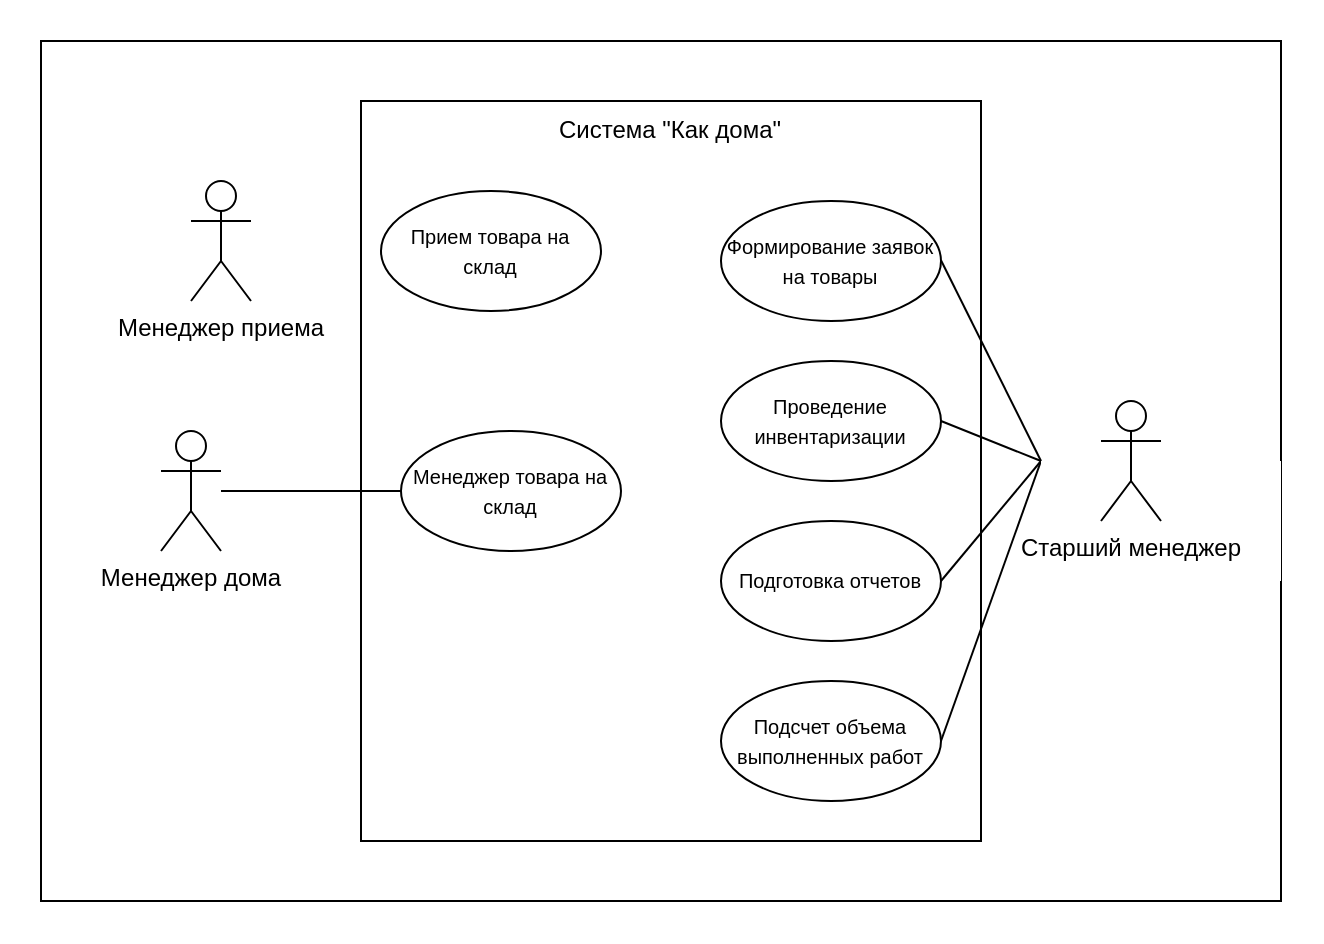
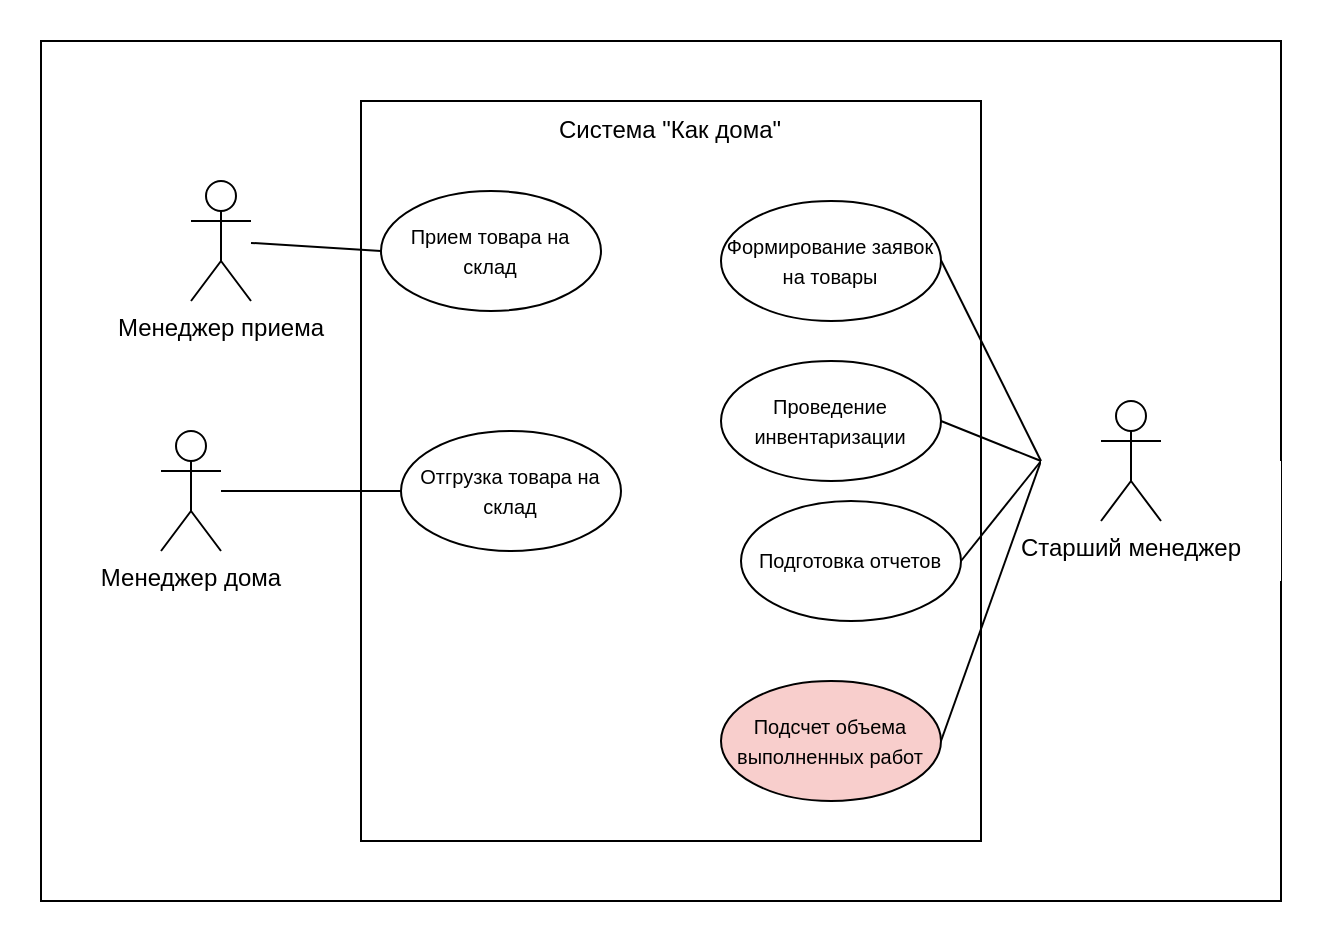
edge "Менеджер приема" -- "Прием товара на склад": added
node "Менеджер товара на склад": label "Менеджер товара на склад" -> "Отгрузка товара на склад"
node "Подготовка отчетов": moved (831, 581) -> (851, 561)
node "Подсчет объема выполненных работ": fillcolor #ffffff -> #f8cecc
